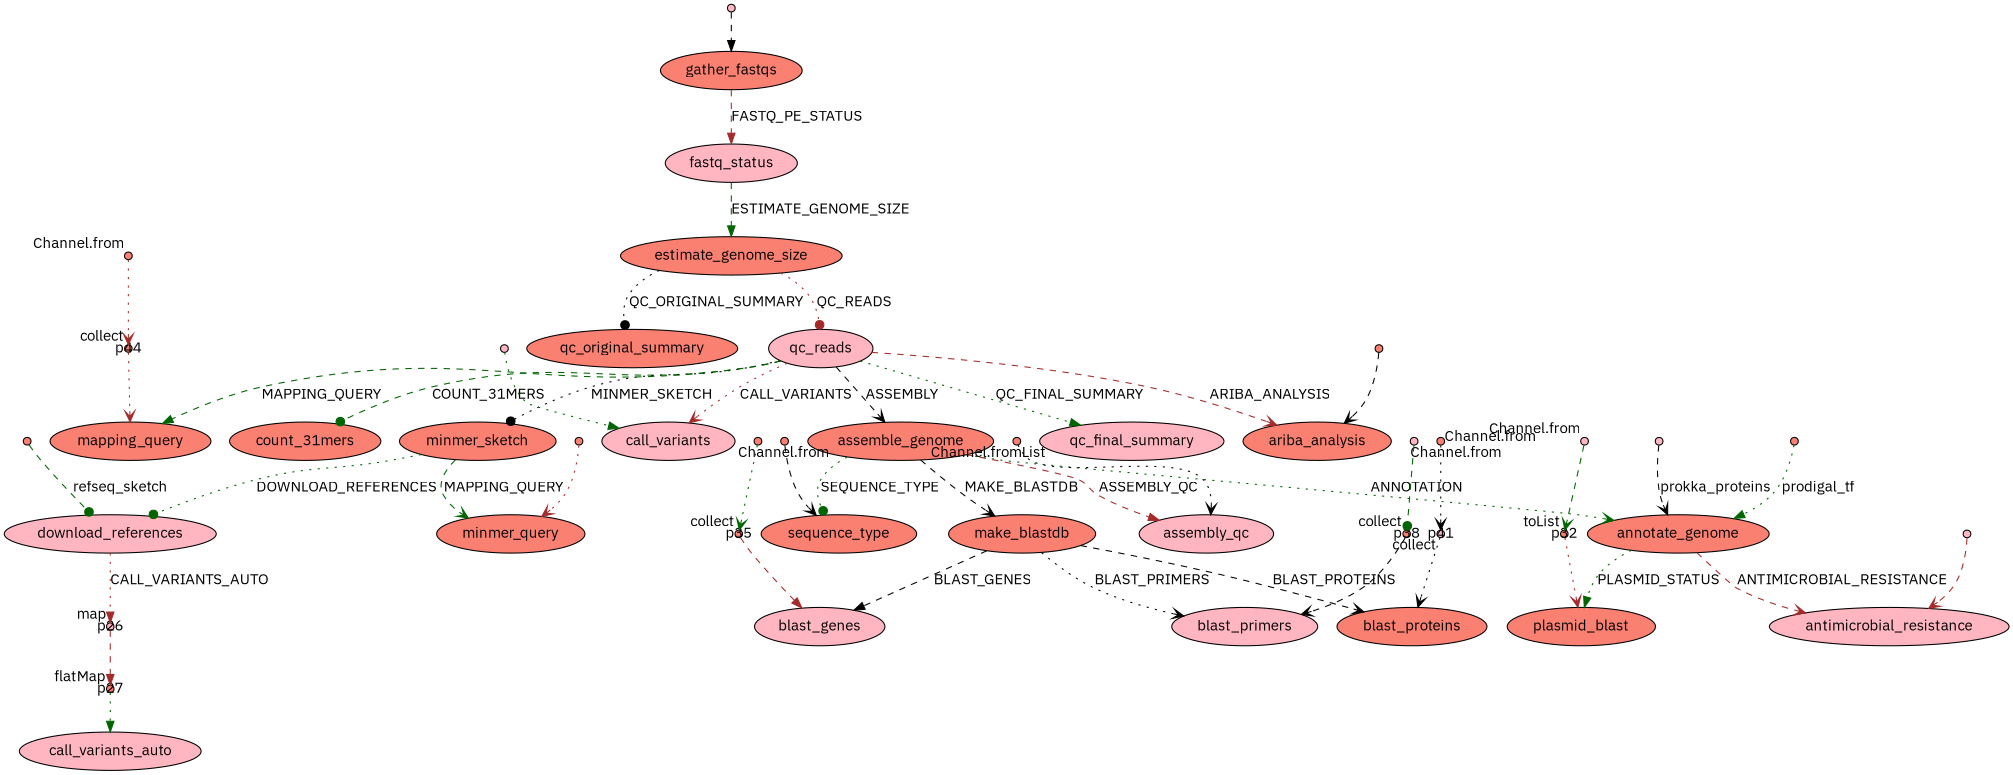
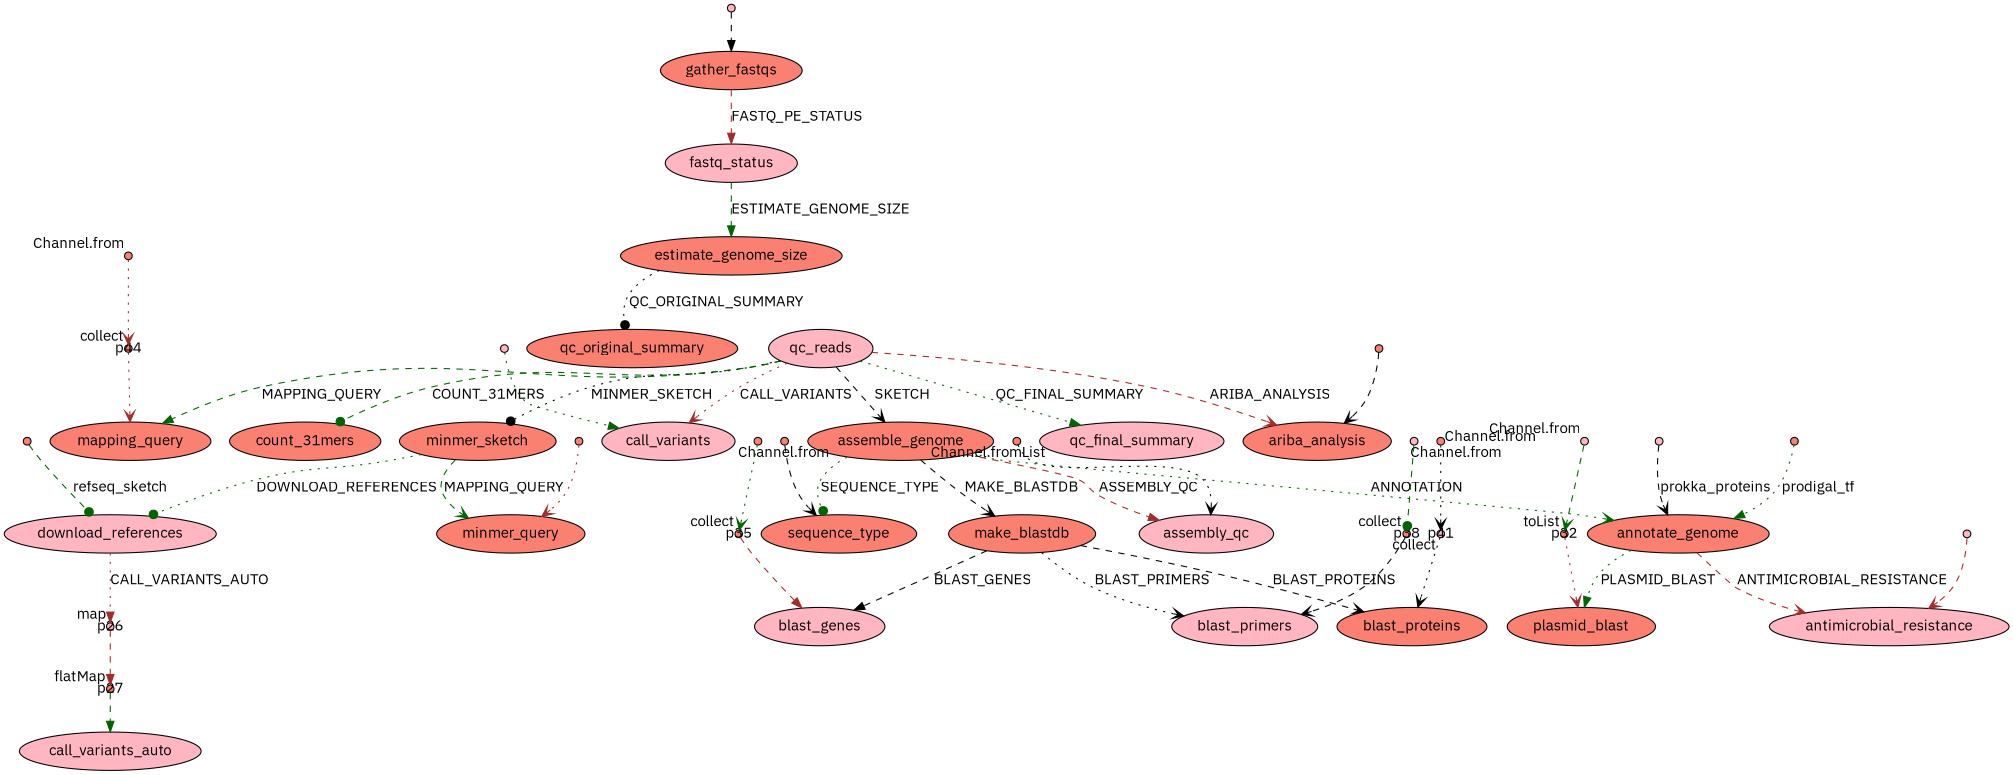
edge "estimate_genome_size" -> "qc_reads": removed, label "QC_READS"
edge "qc_reads" -> "assemble_genome": label "ASSEMBLY" -> "SKETCH"
edge "annotate_genome" -> "plasmid_blast": label "PLASMID_STATUS" -> "PLASMID_BLAST"
edge "p27 flatMap" -> "call_variants_auto": style dotted -> dashed
